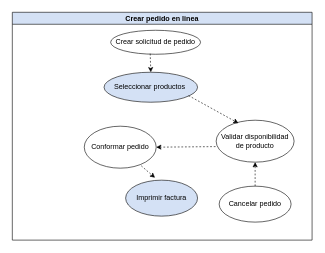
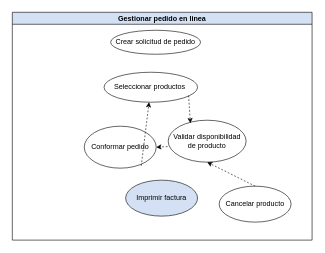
node "Crear pedido en linea": label "Crear pedido en linea" -> "Gestionar pedido en linea"
edge "Crear solicitud de pedido" -> "Seleccionar productos": removed
node "Seleccionar productos": fillcolor #d4e1f5 -> #ffffff
node "Validar disponibilidad de producto": moved (255, 141) -> (207, 141)
edge "Conformar pedido" -> "Imprimir factura": now "Conformar pedido" -> "Seleccionar productos"
node "Cancelar pedido": label "Cancelar pedido" -> "Cancelar producto"
